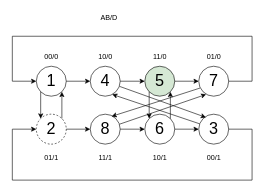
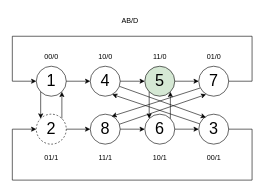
node "AB/D": moved (109, 18) -> (130, 21)
